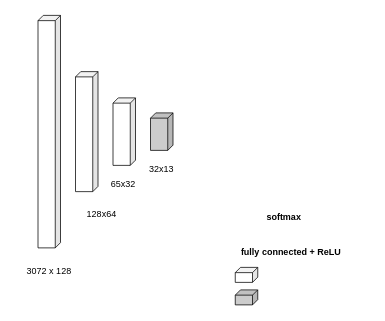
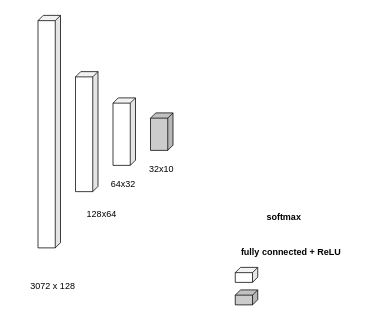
node "32x13": label "32x13" -> "32x10"
node "65x32": label "65x32" -> "64x32"
node "3072 x 128": moved (49, 271) -> (53, 286)
